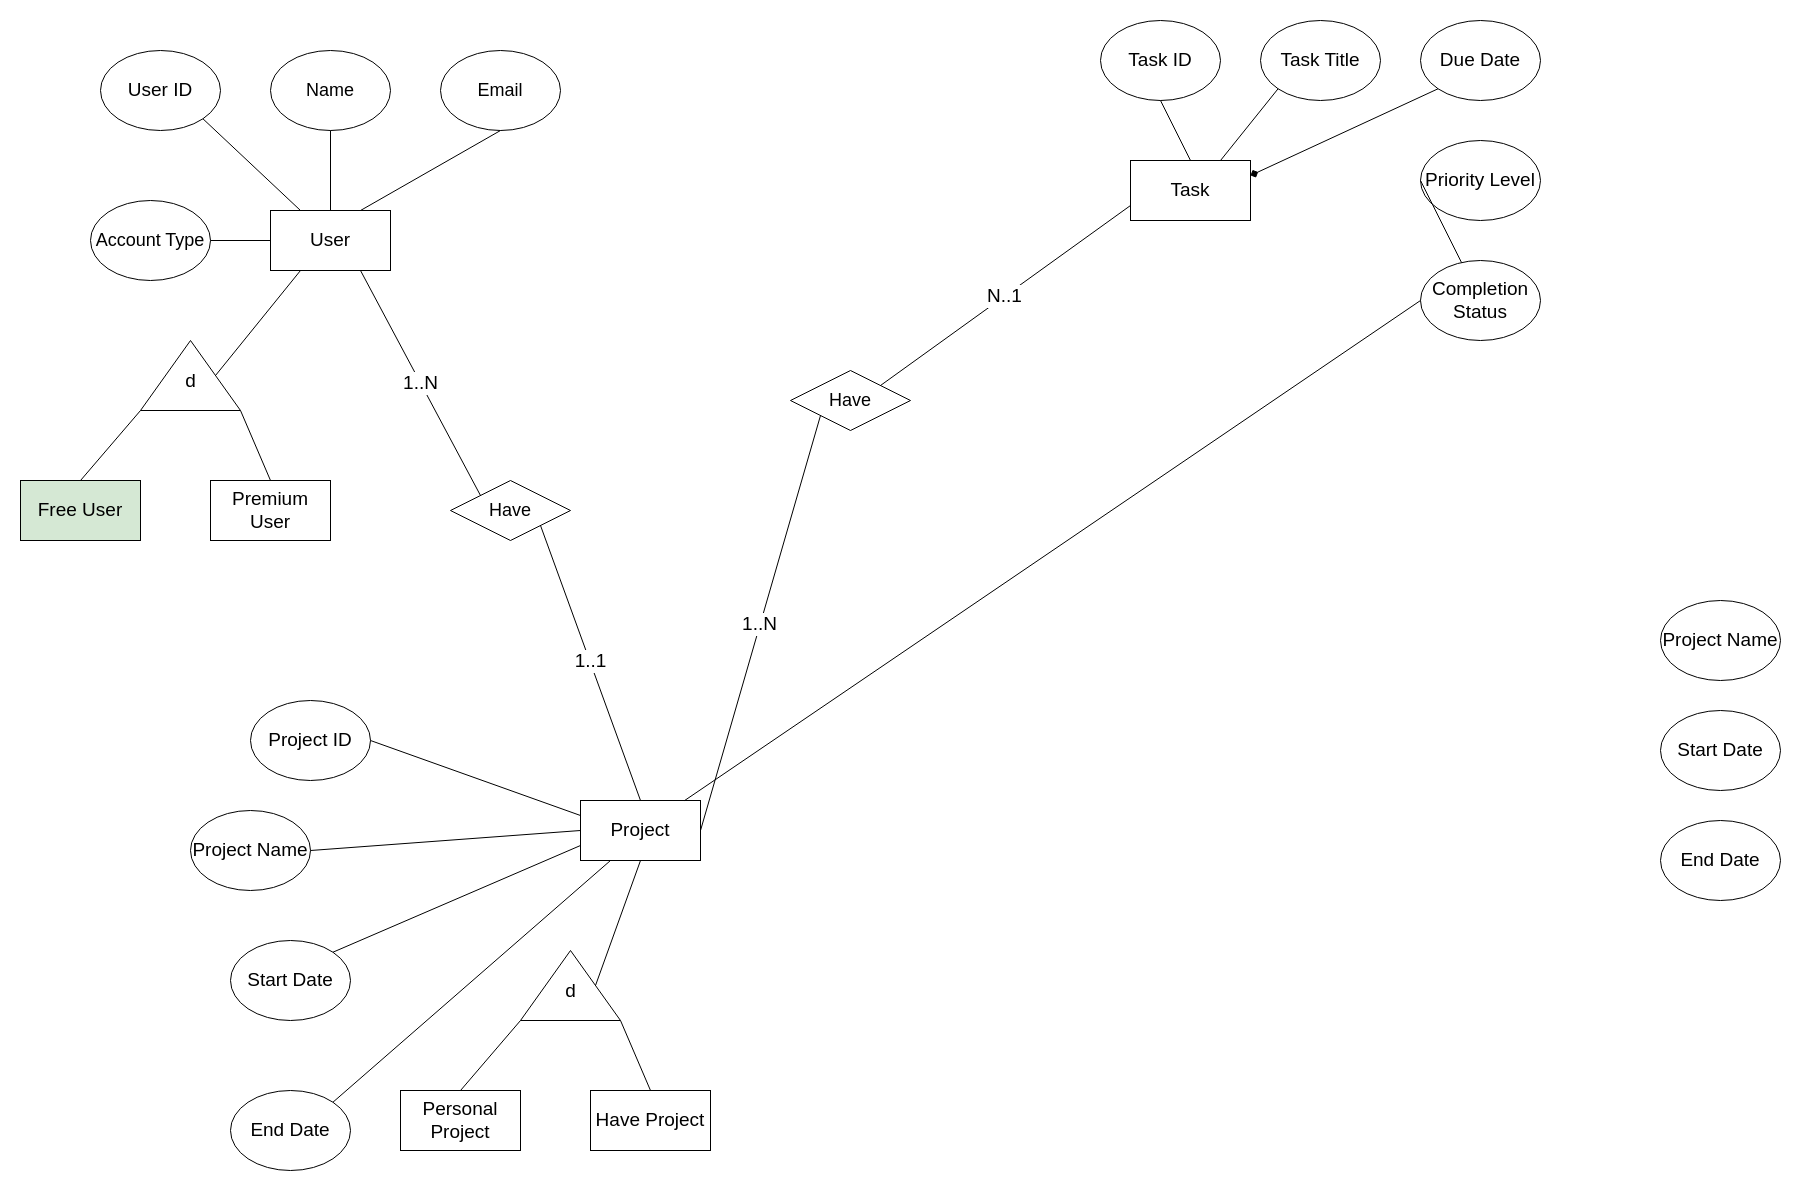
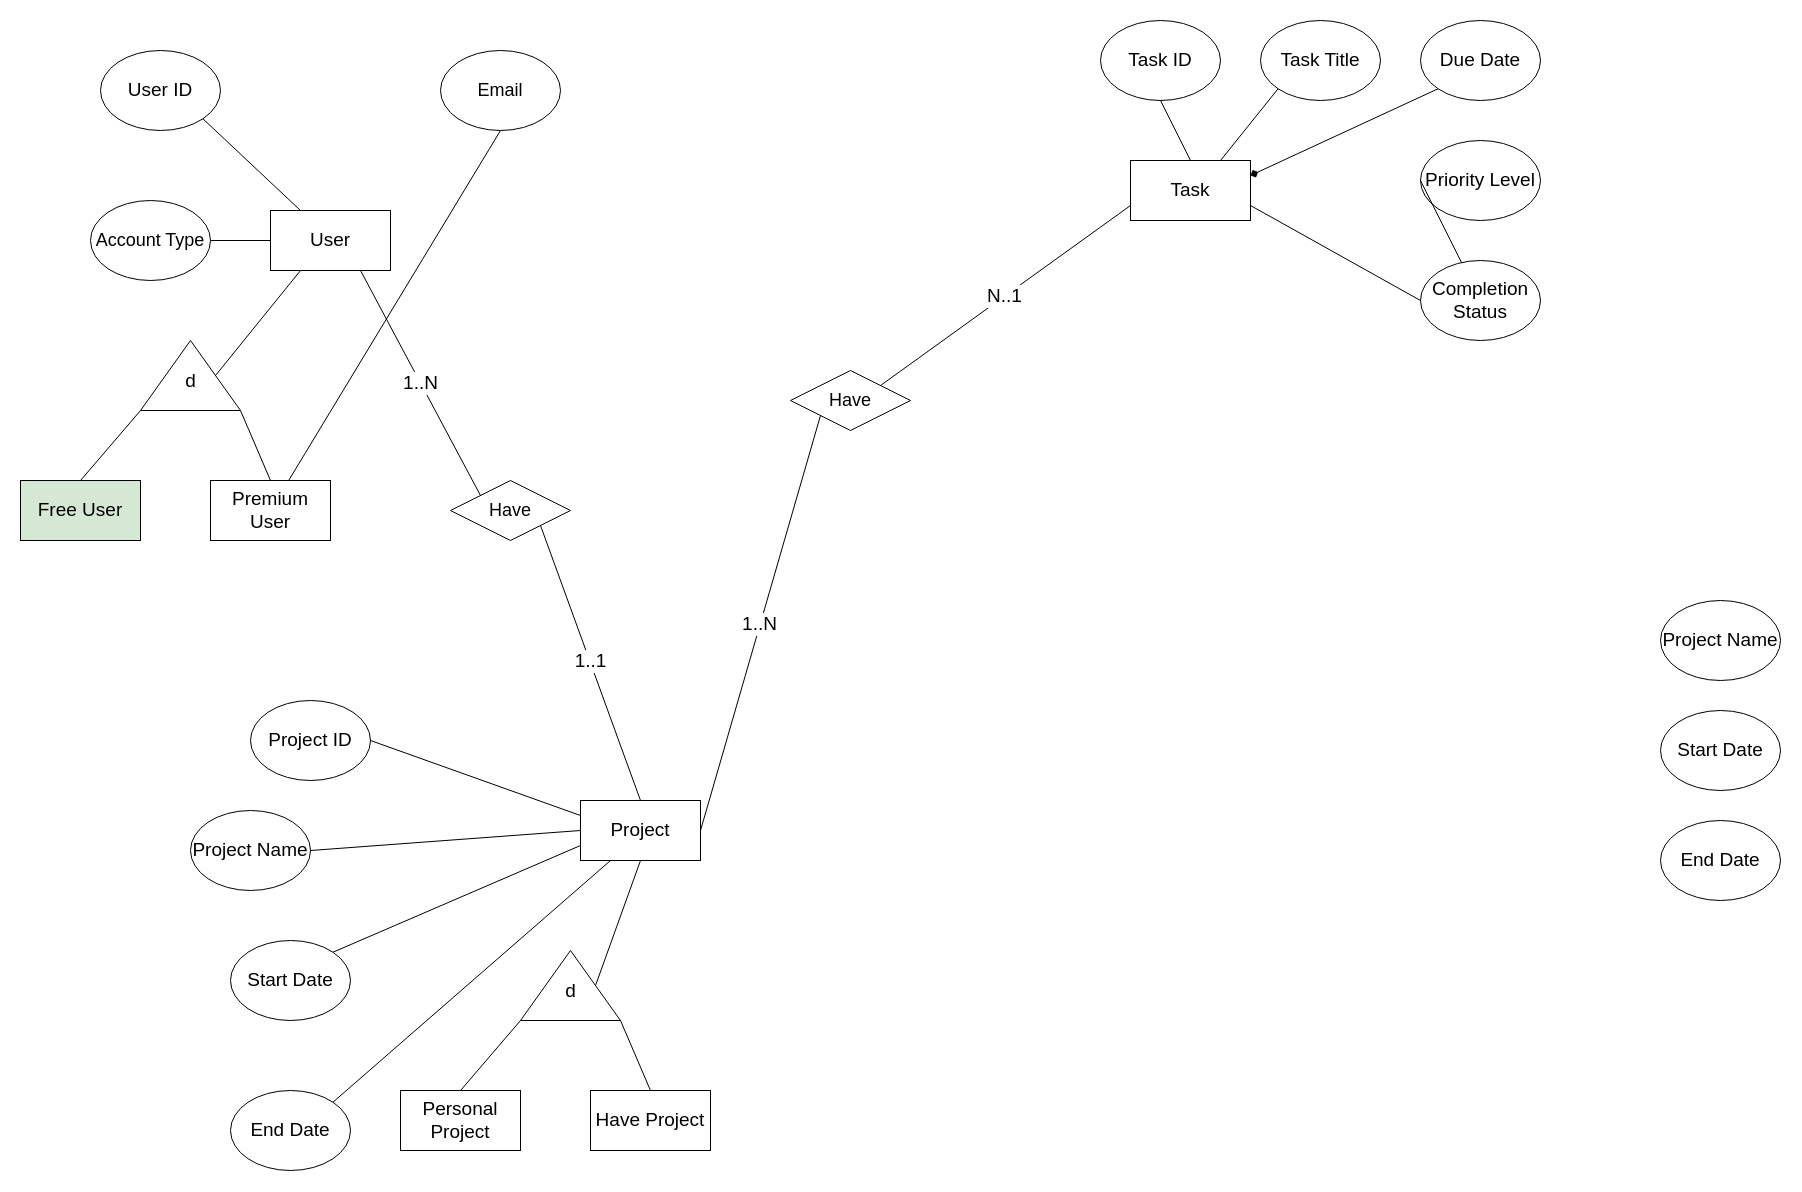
node "Name": removed
edge "Email" -- "User": now "Email" -- "Premium User"
edge "Name" -- "User": removed
edge "Completion Status" -- "Project": now "Completion Status" -- "Task"
